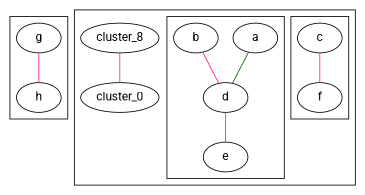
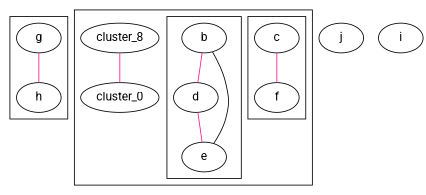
node "a": removed
node "j": added
node "i": added
edge "b" -- "e": added
